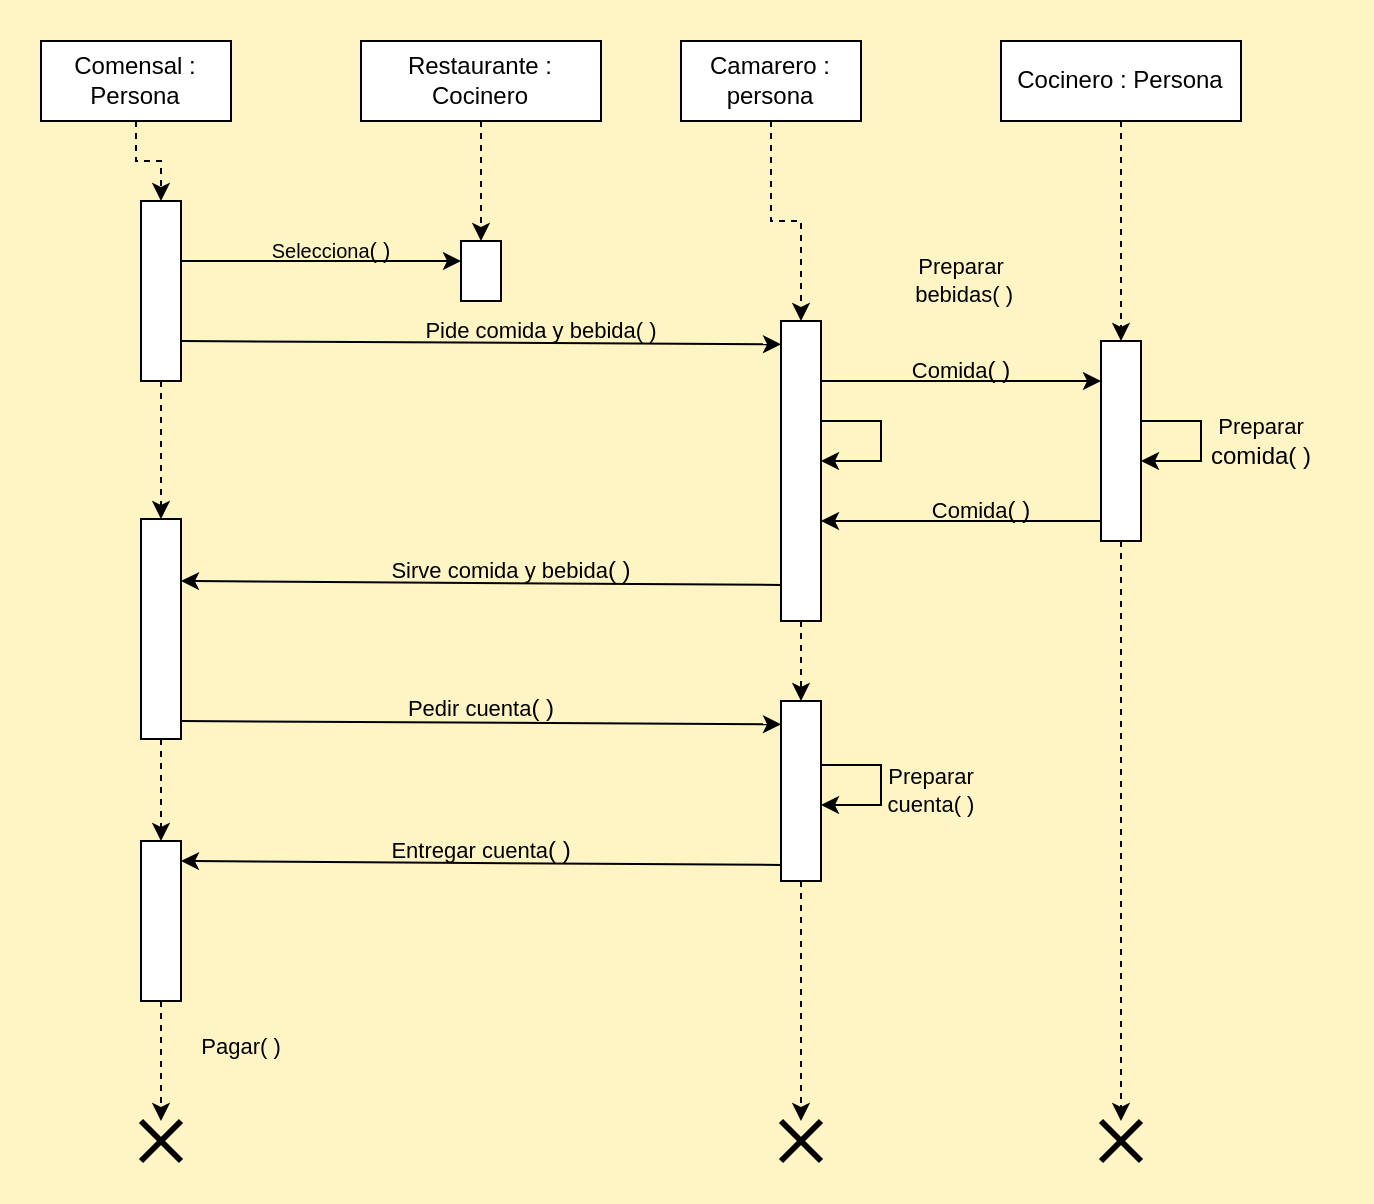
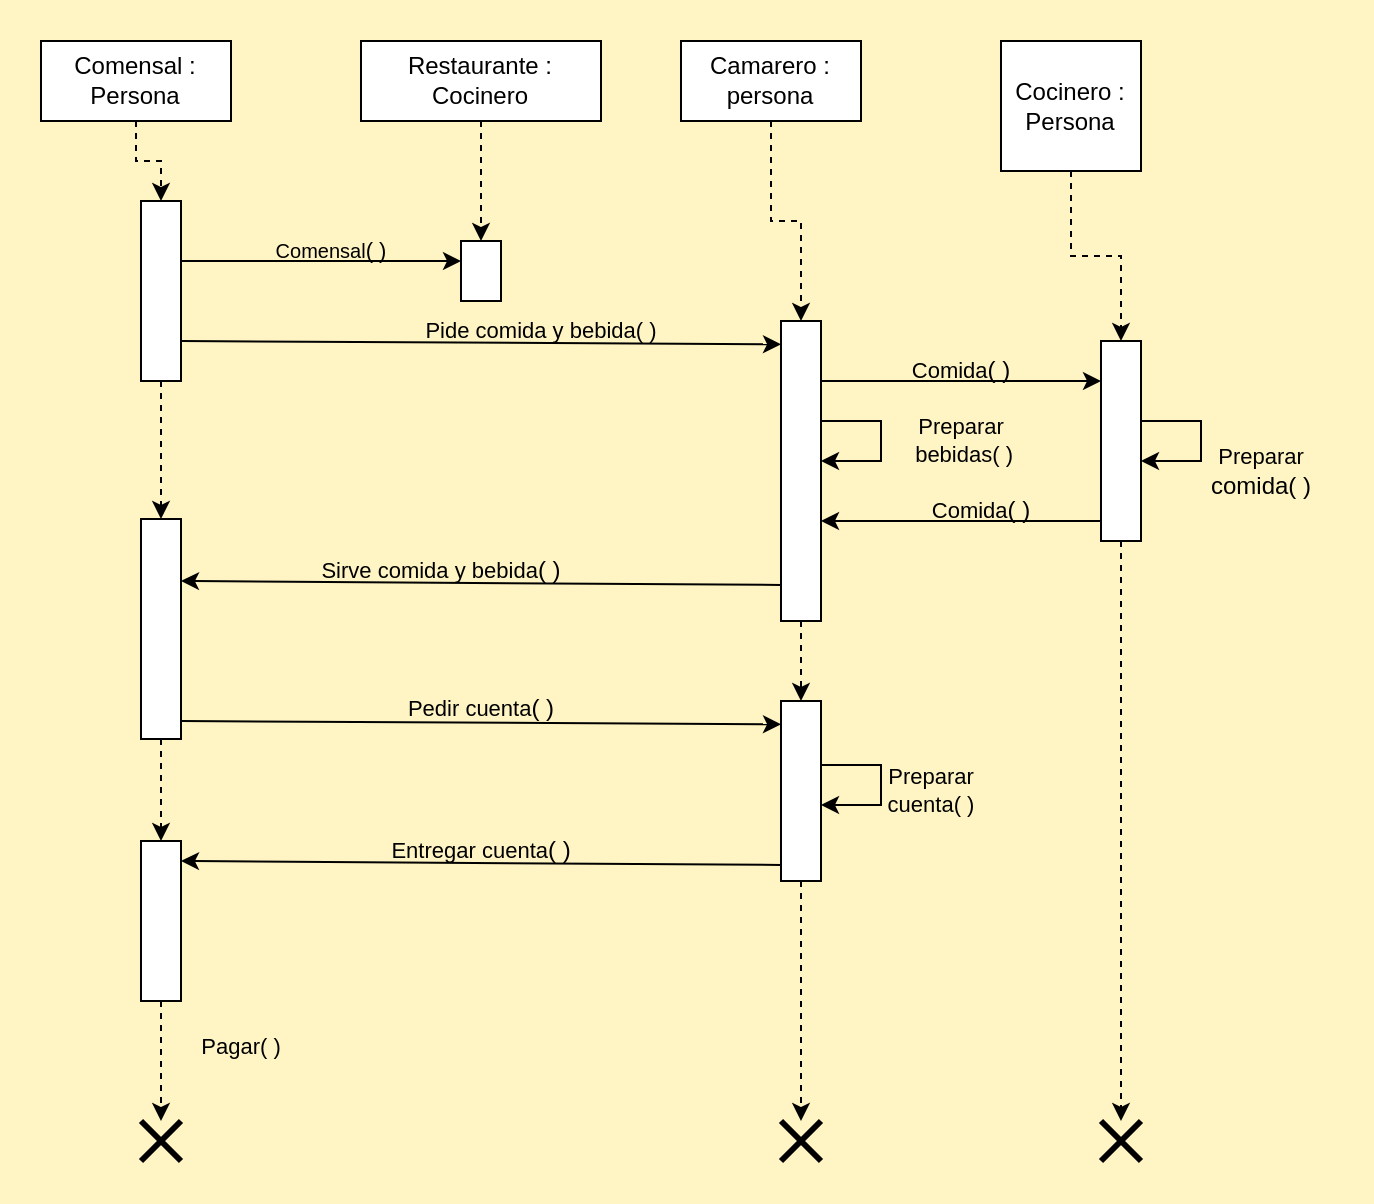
node "Cocinero : Persona": size 240x80 -> 140x130
node "Selecciona( )": label "Selecciona( )" -> "Comensal( )"
node "Preparar bebidas( )": moved (961, 281) -> (961, 441)
node "Preparar comida( )": moved (1261, 441) -> (1261, 471)
node "Sirve comida y bebida( )": moved (511, 571) -> (441, 571)
